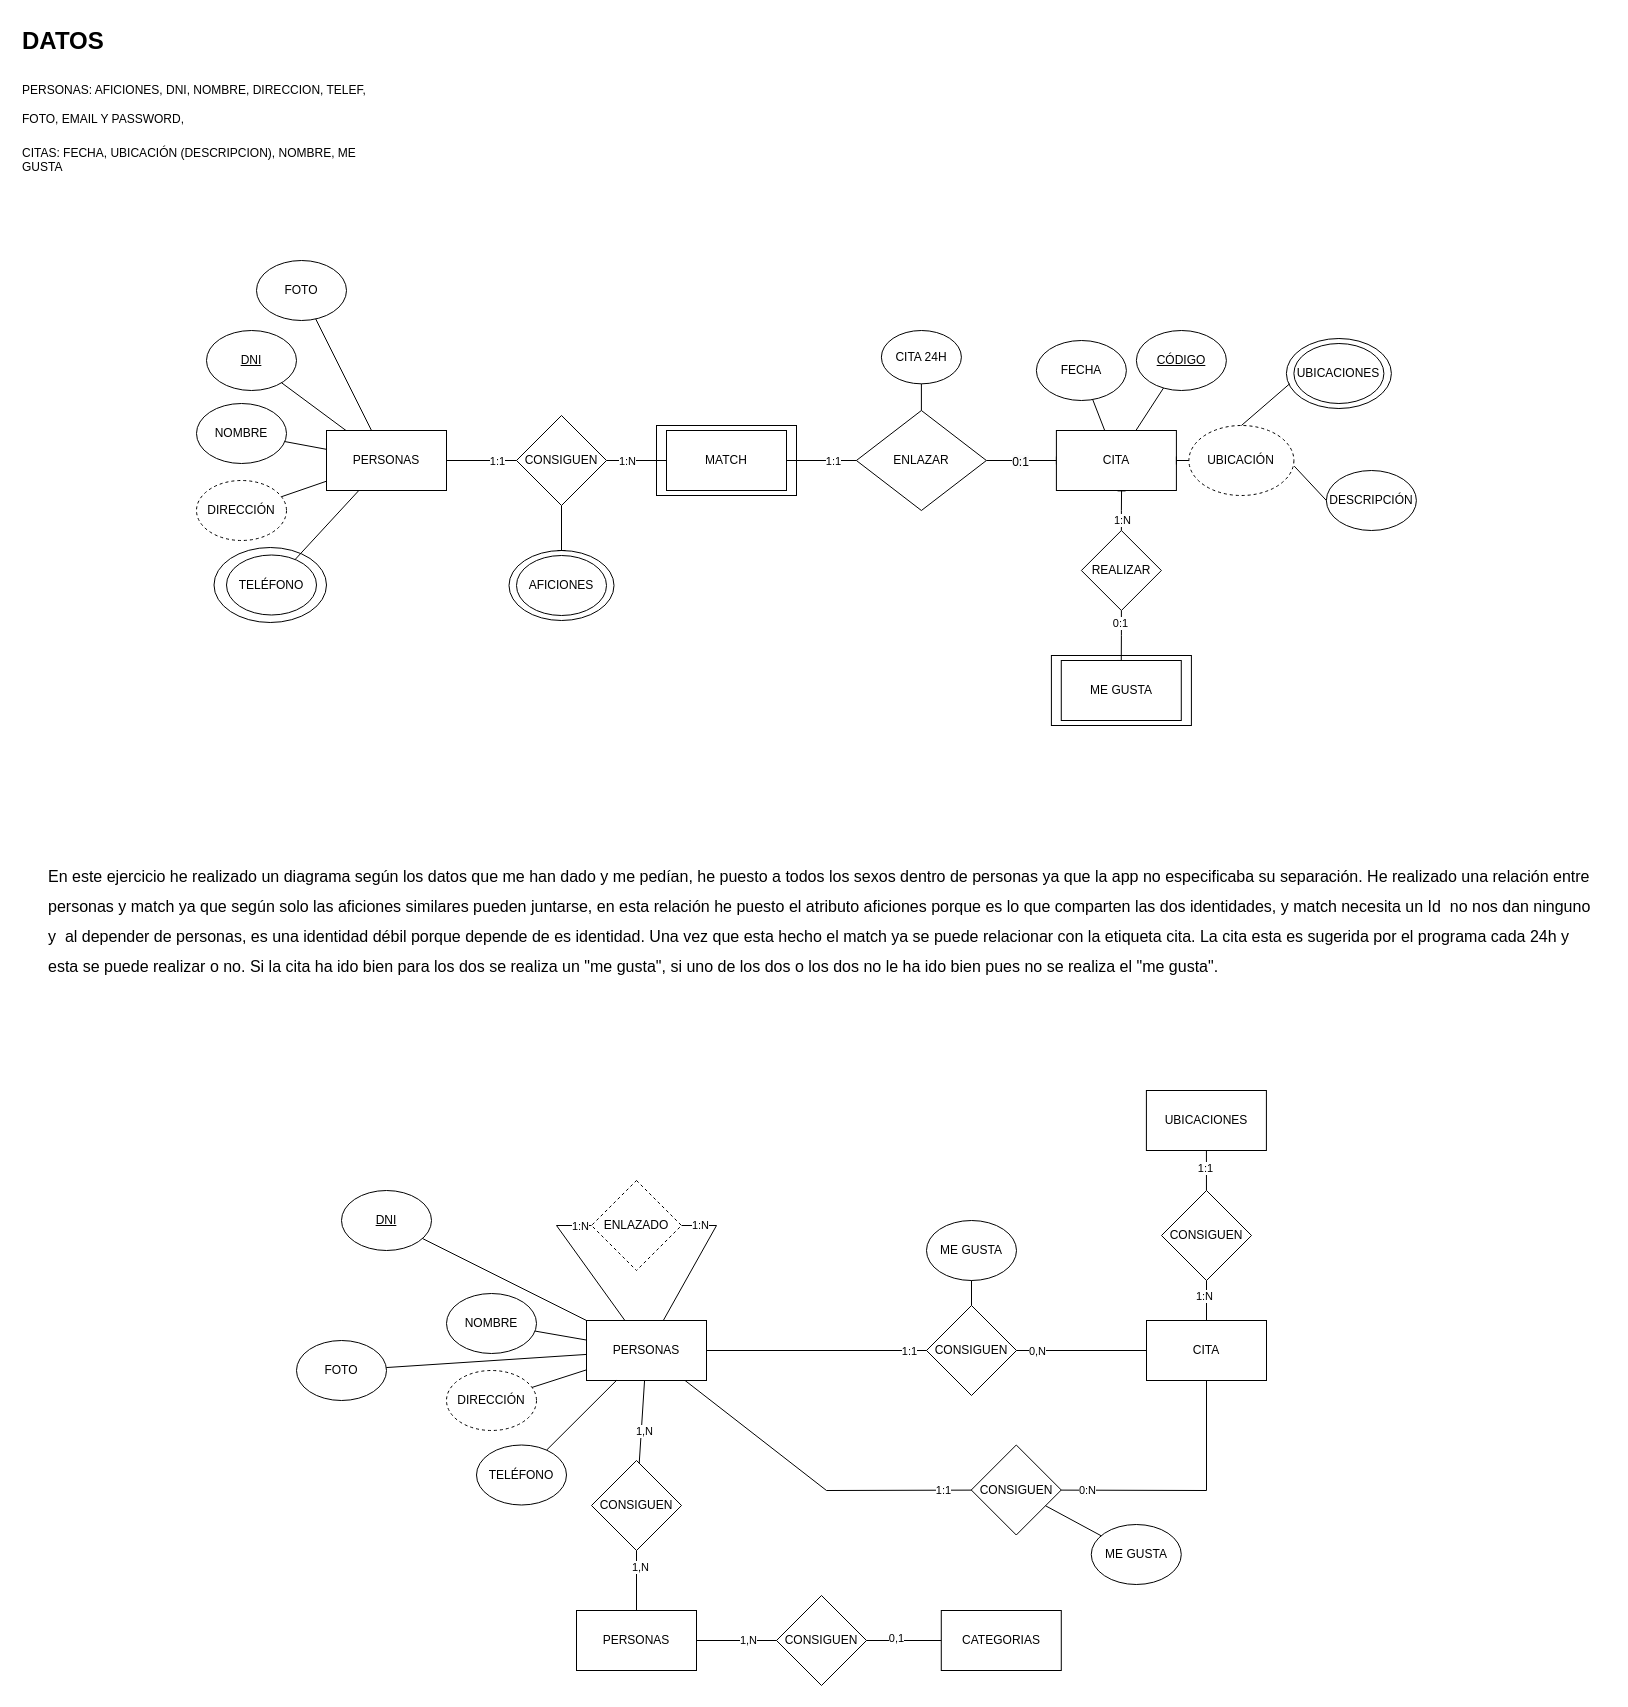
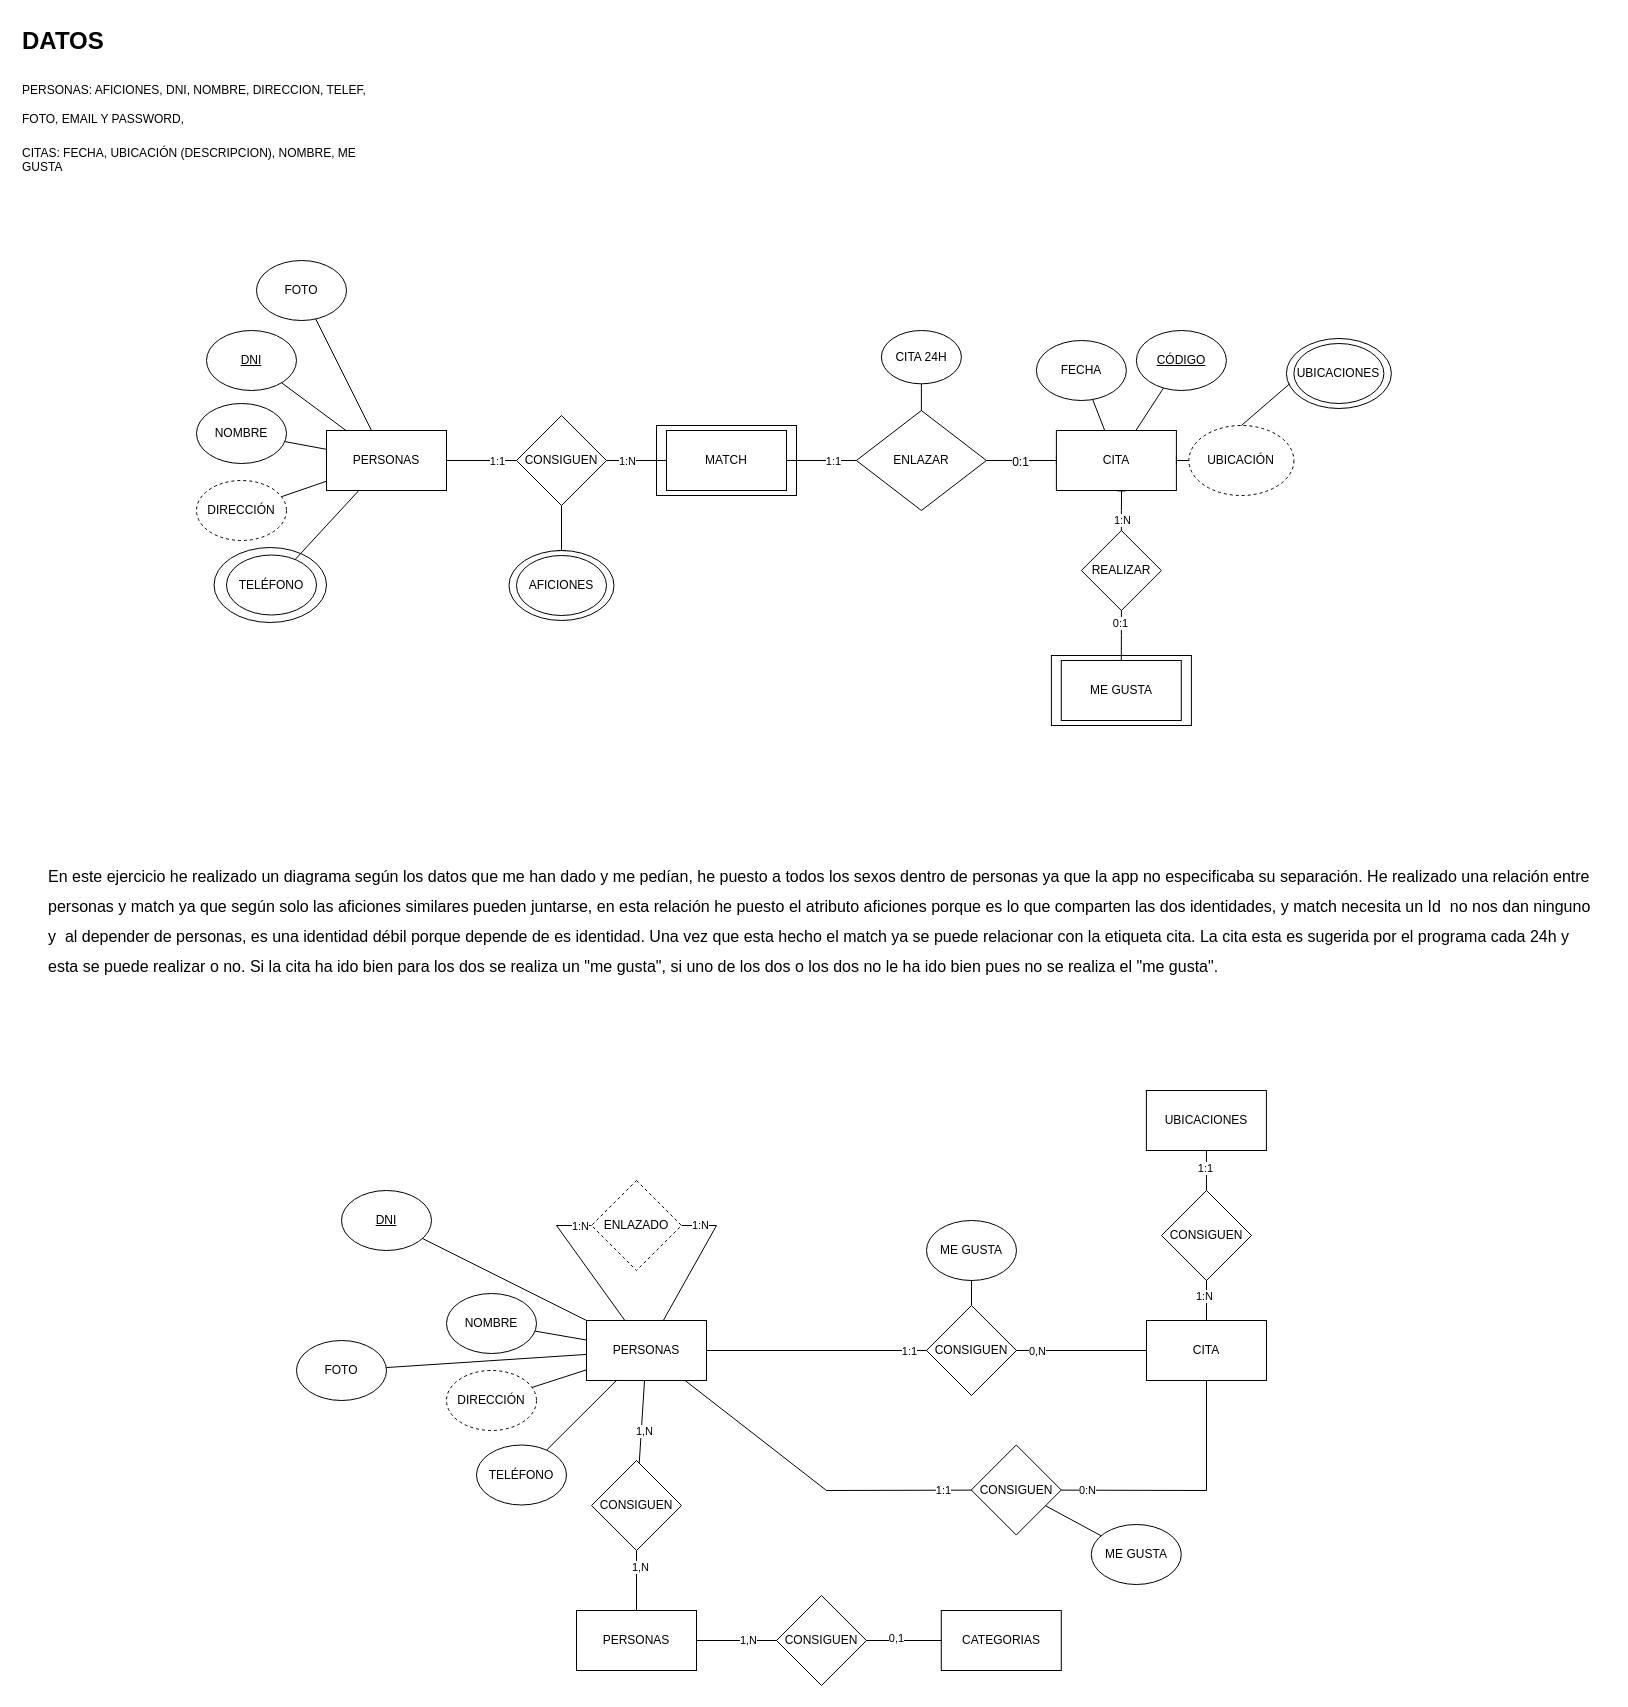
edge "UBICACIÓN" -- "DESCRIPCIÓN": removed
node "DESCRIPCIÓN": removed
